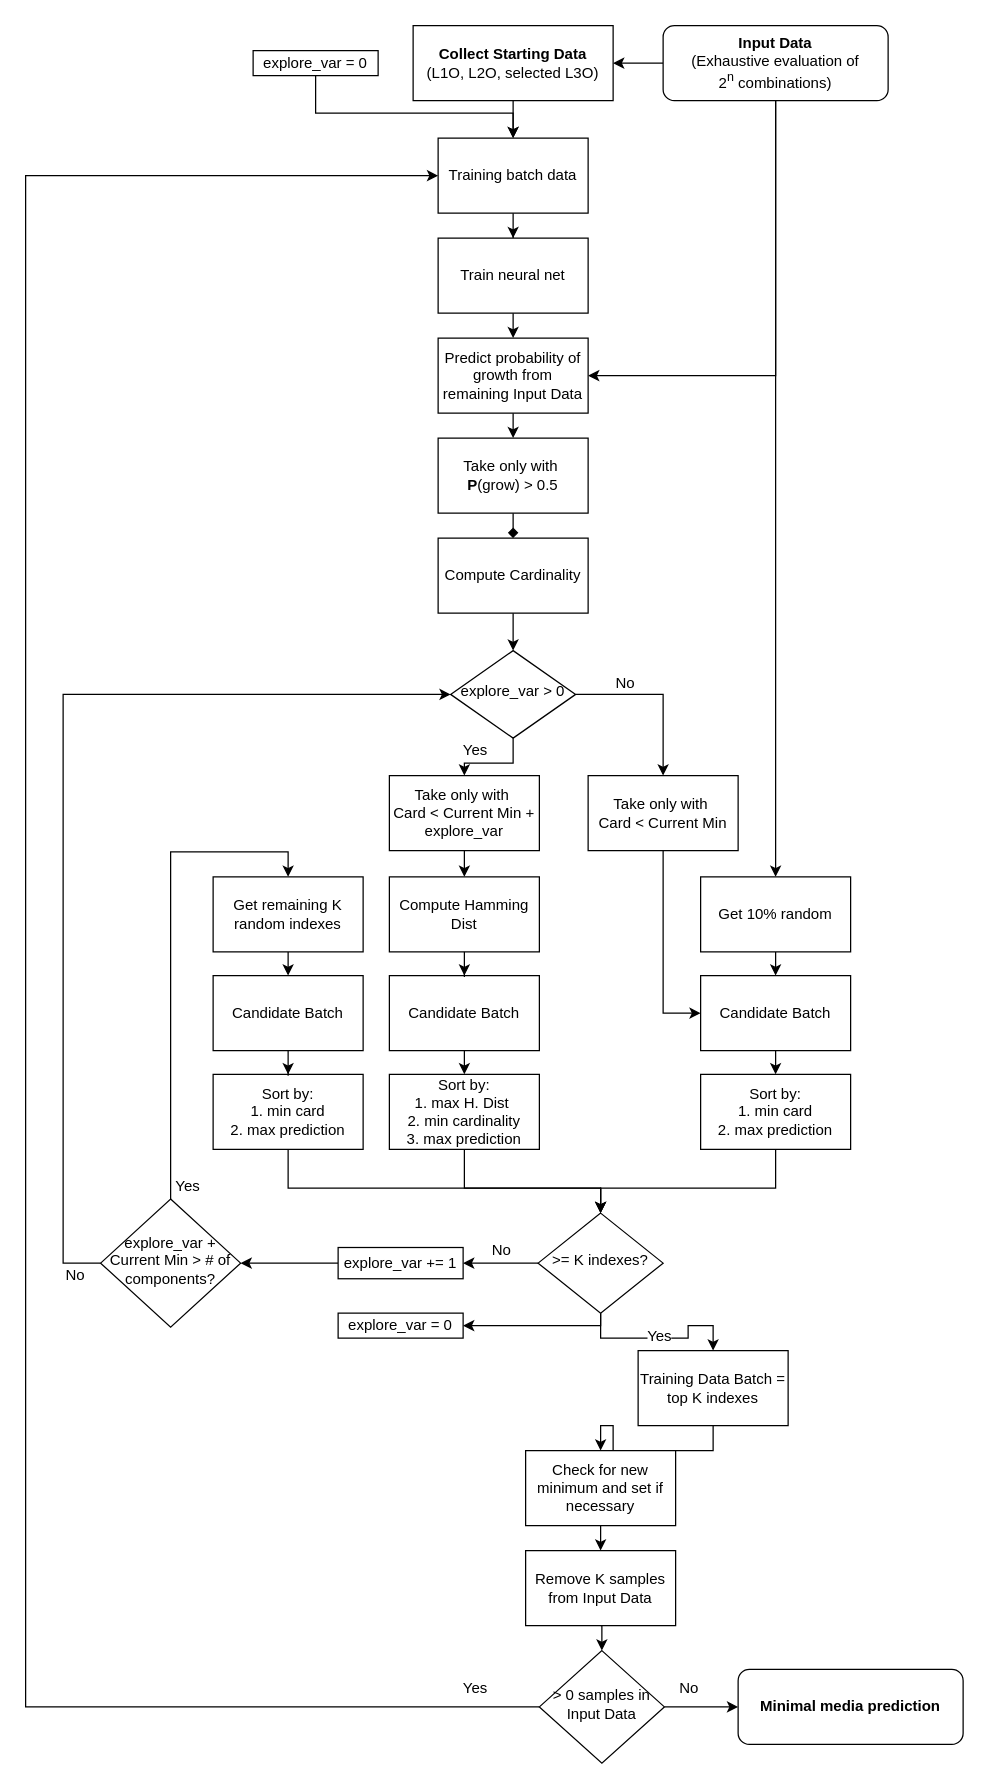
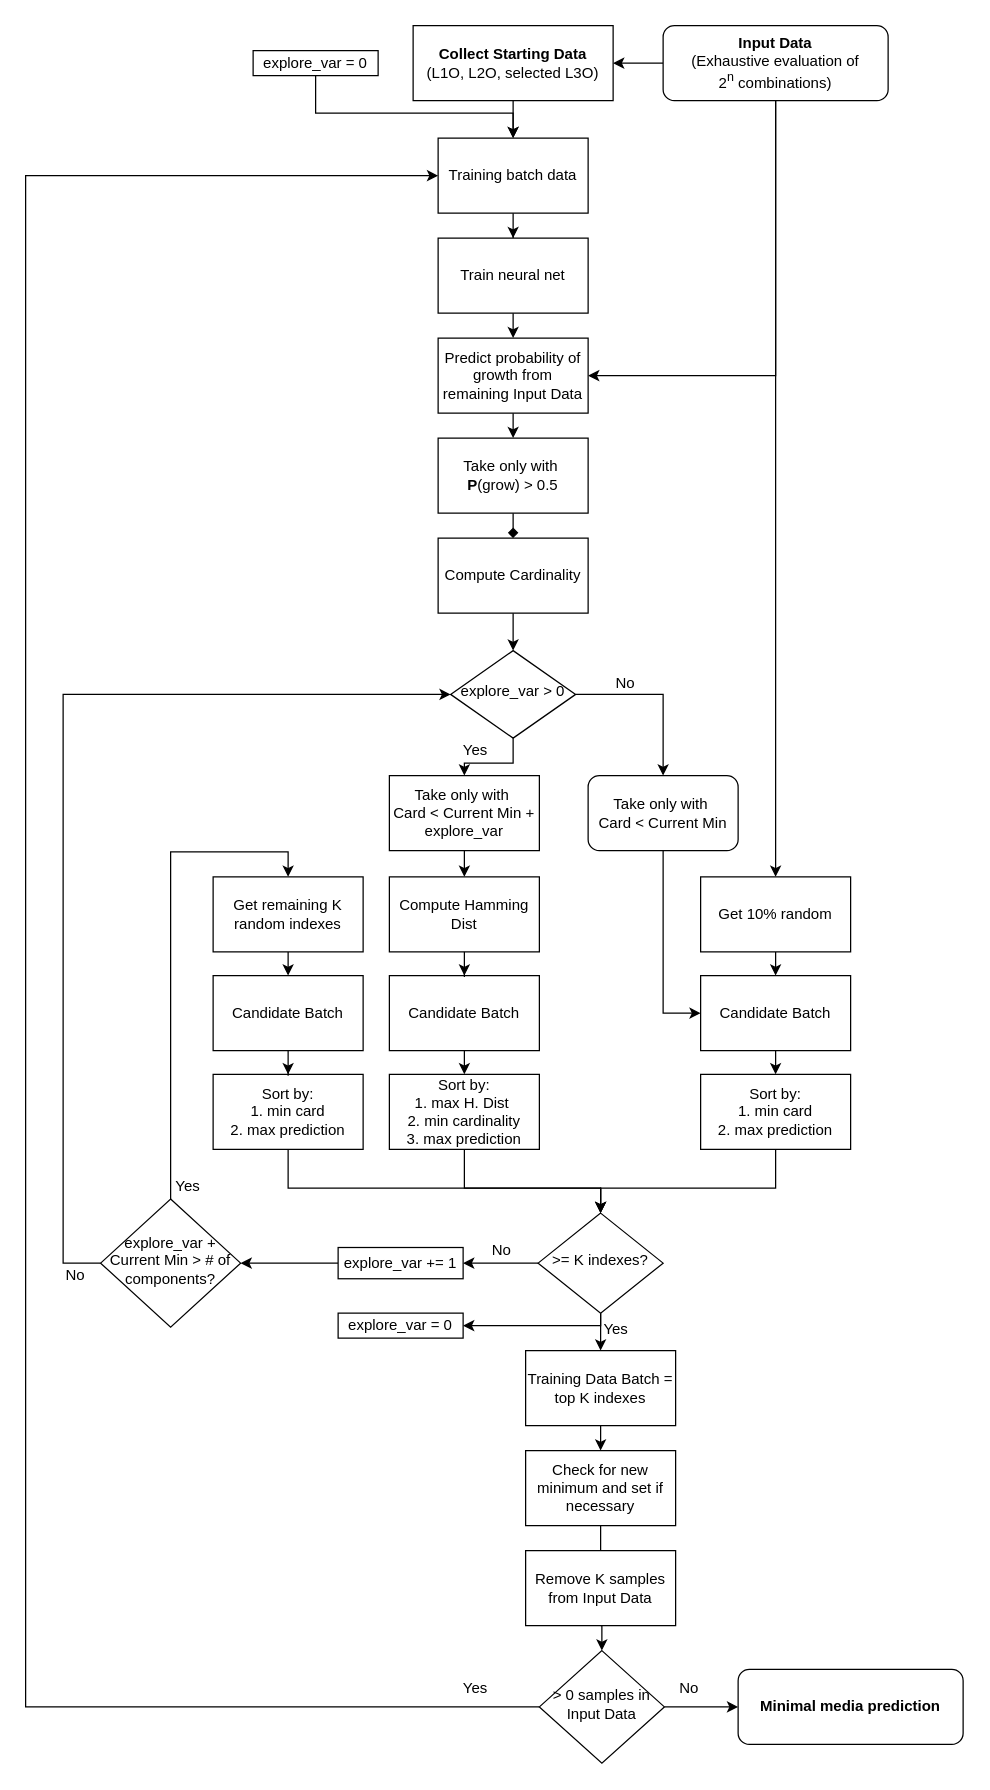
node "Take only with Card < Current Min": shape rectangle -> rounded rectangle
node "Training Data Batch = top K indexes": moved (713, 1388) -> (601, 1388)
edge "Check for new minimum and set if necessary" -> "Remove K samples from Input Data": arrowhead classic -> none
